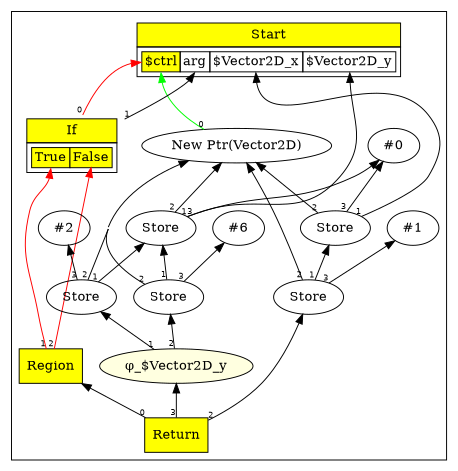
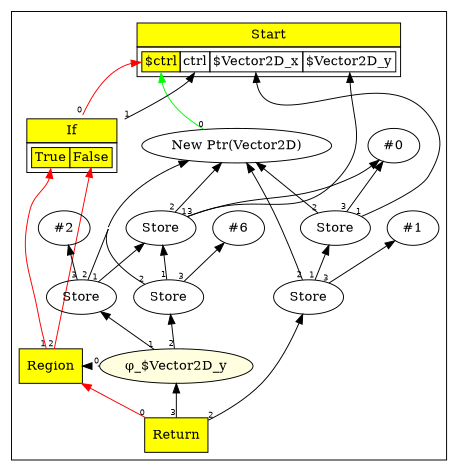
node "Start": text "arg" -> "ctrl"
edge "φ_$Vector2D_y" -> "Region": added
edge "Return" -> "Region": color black -> red
